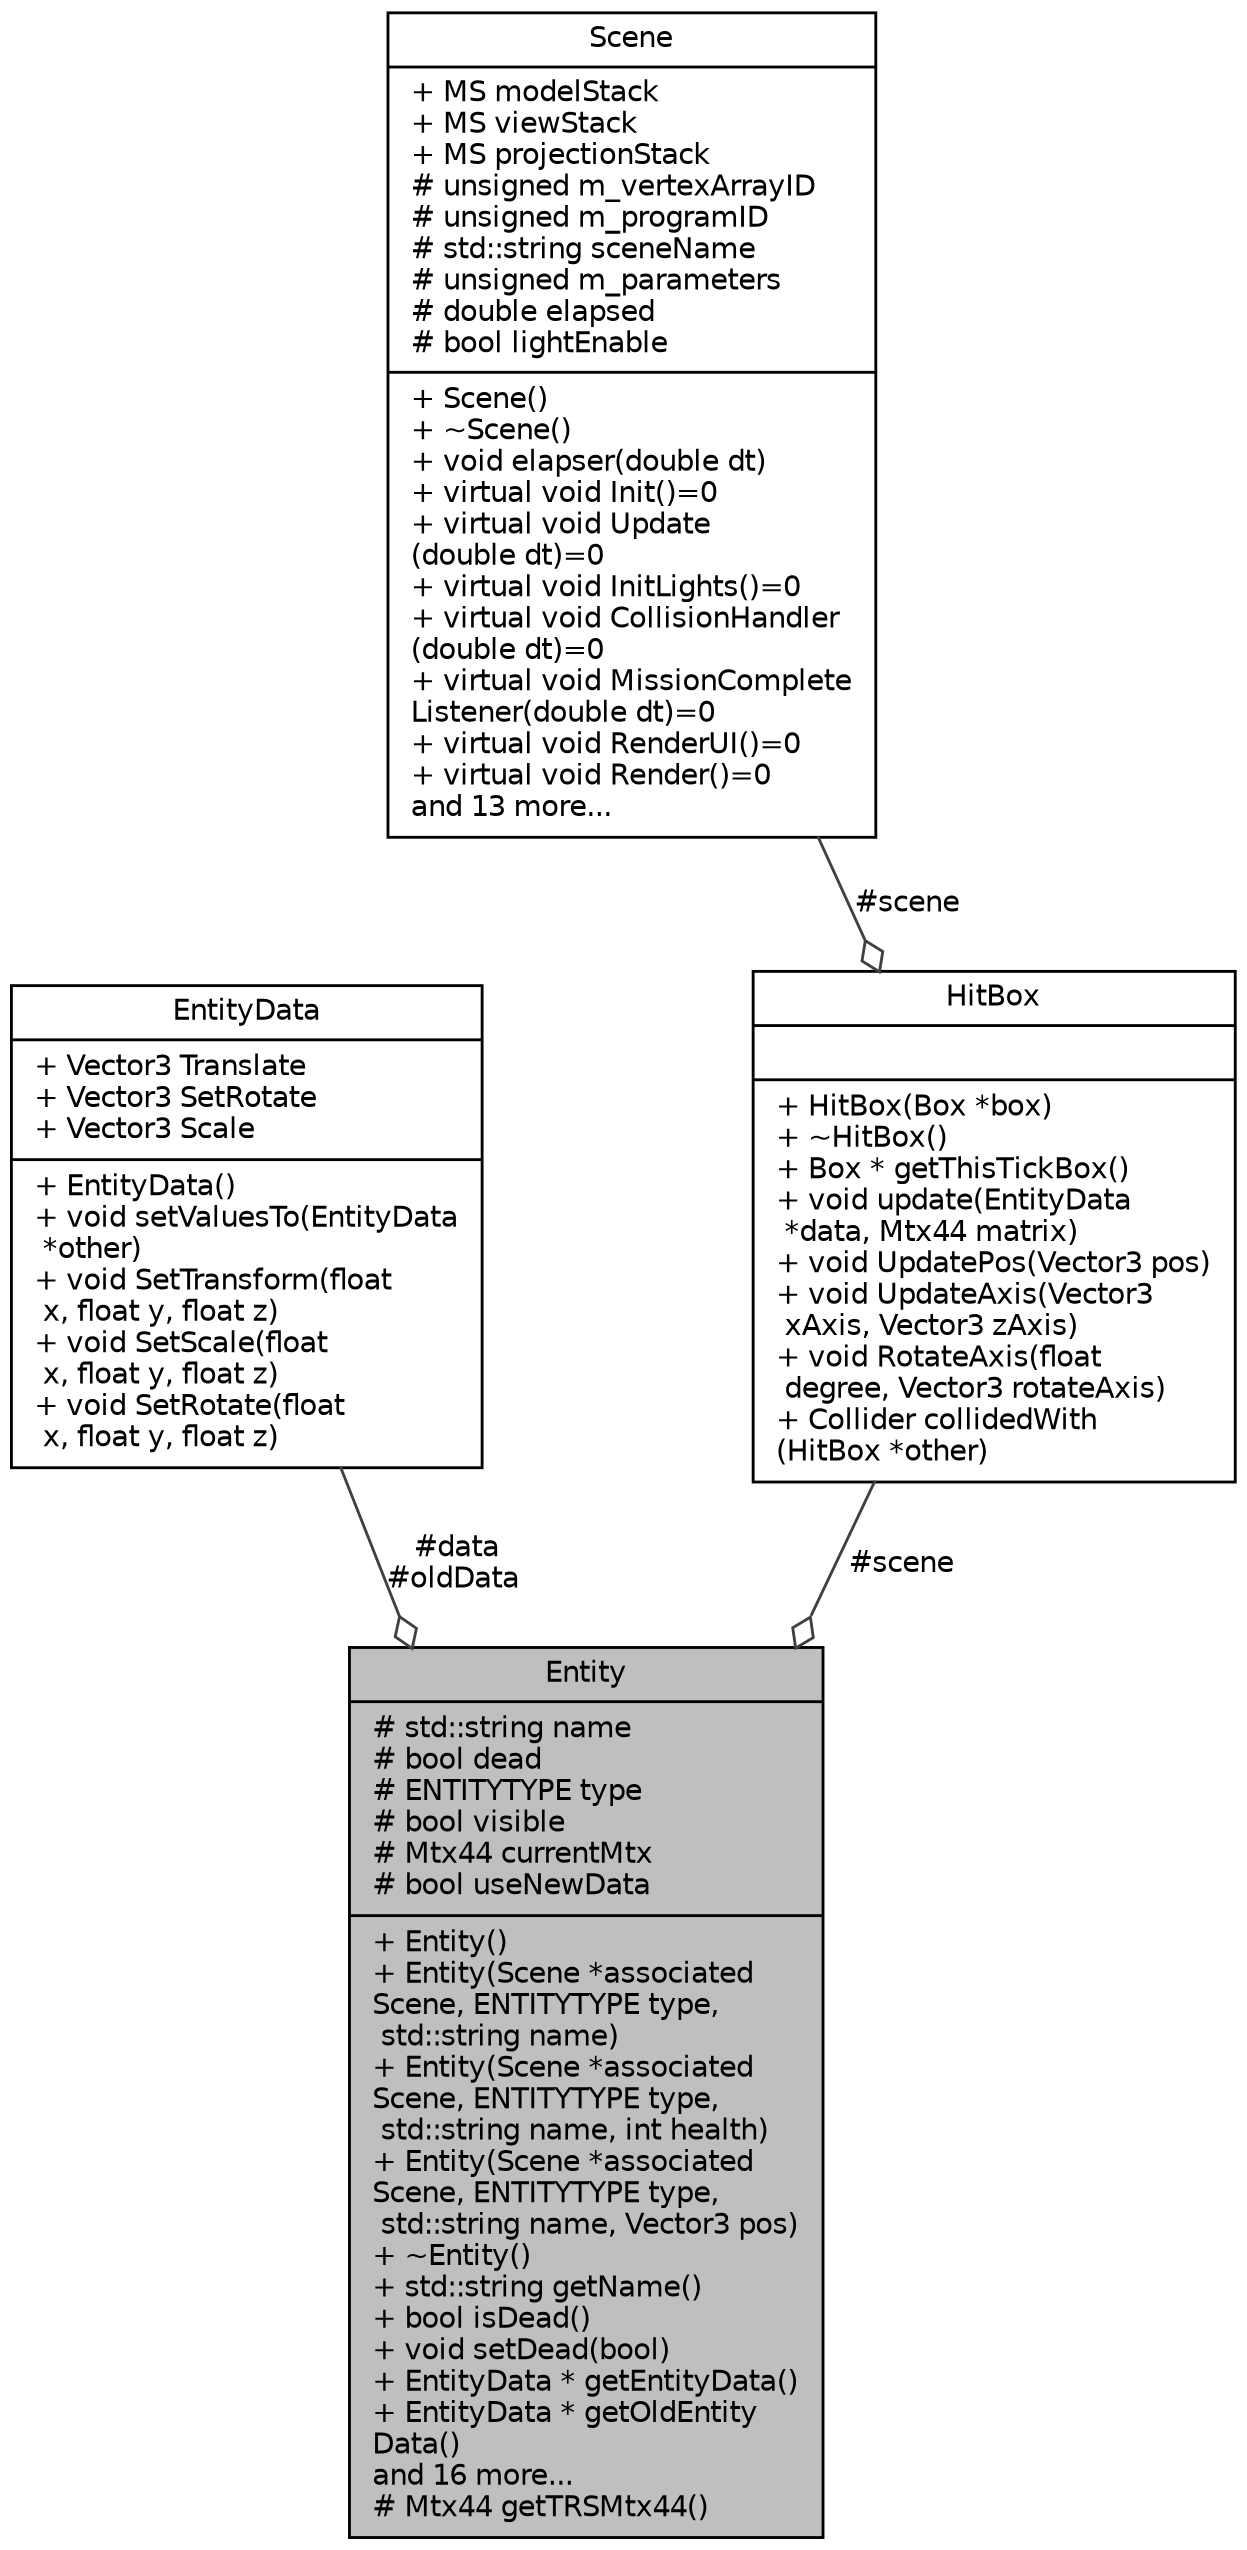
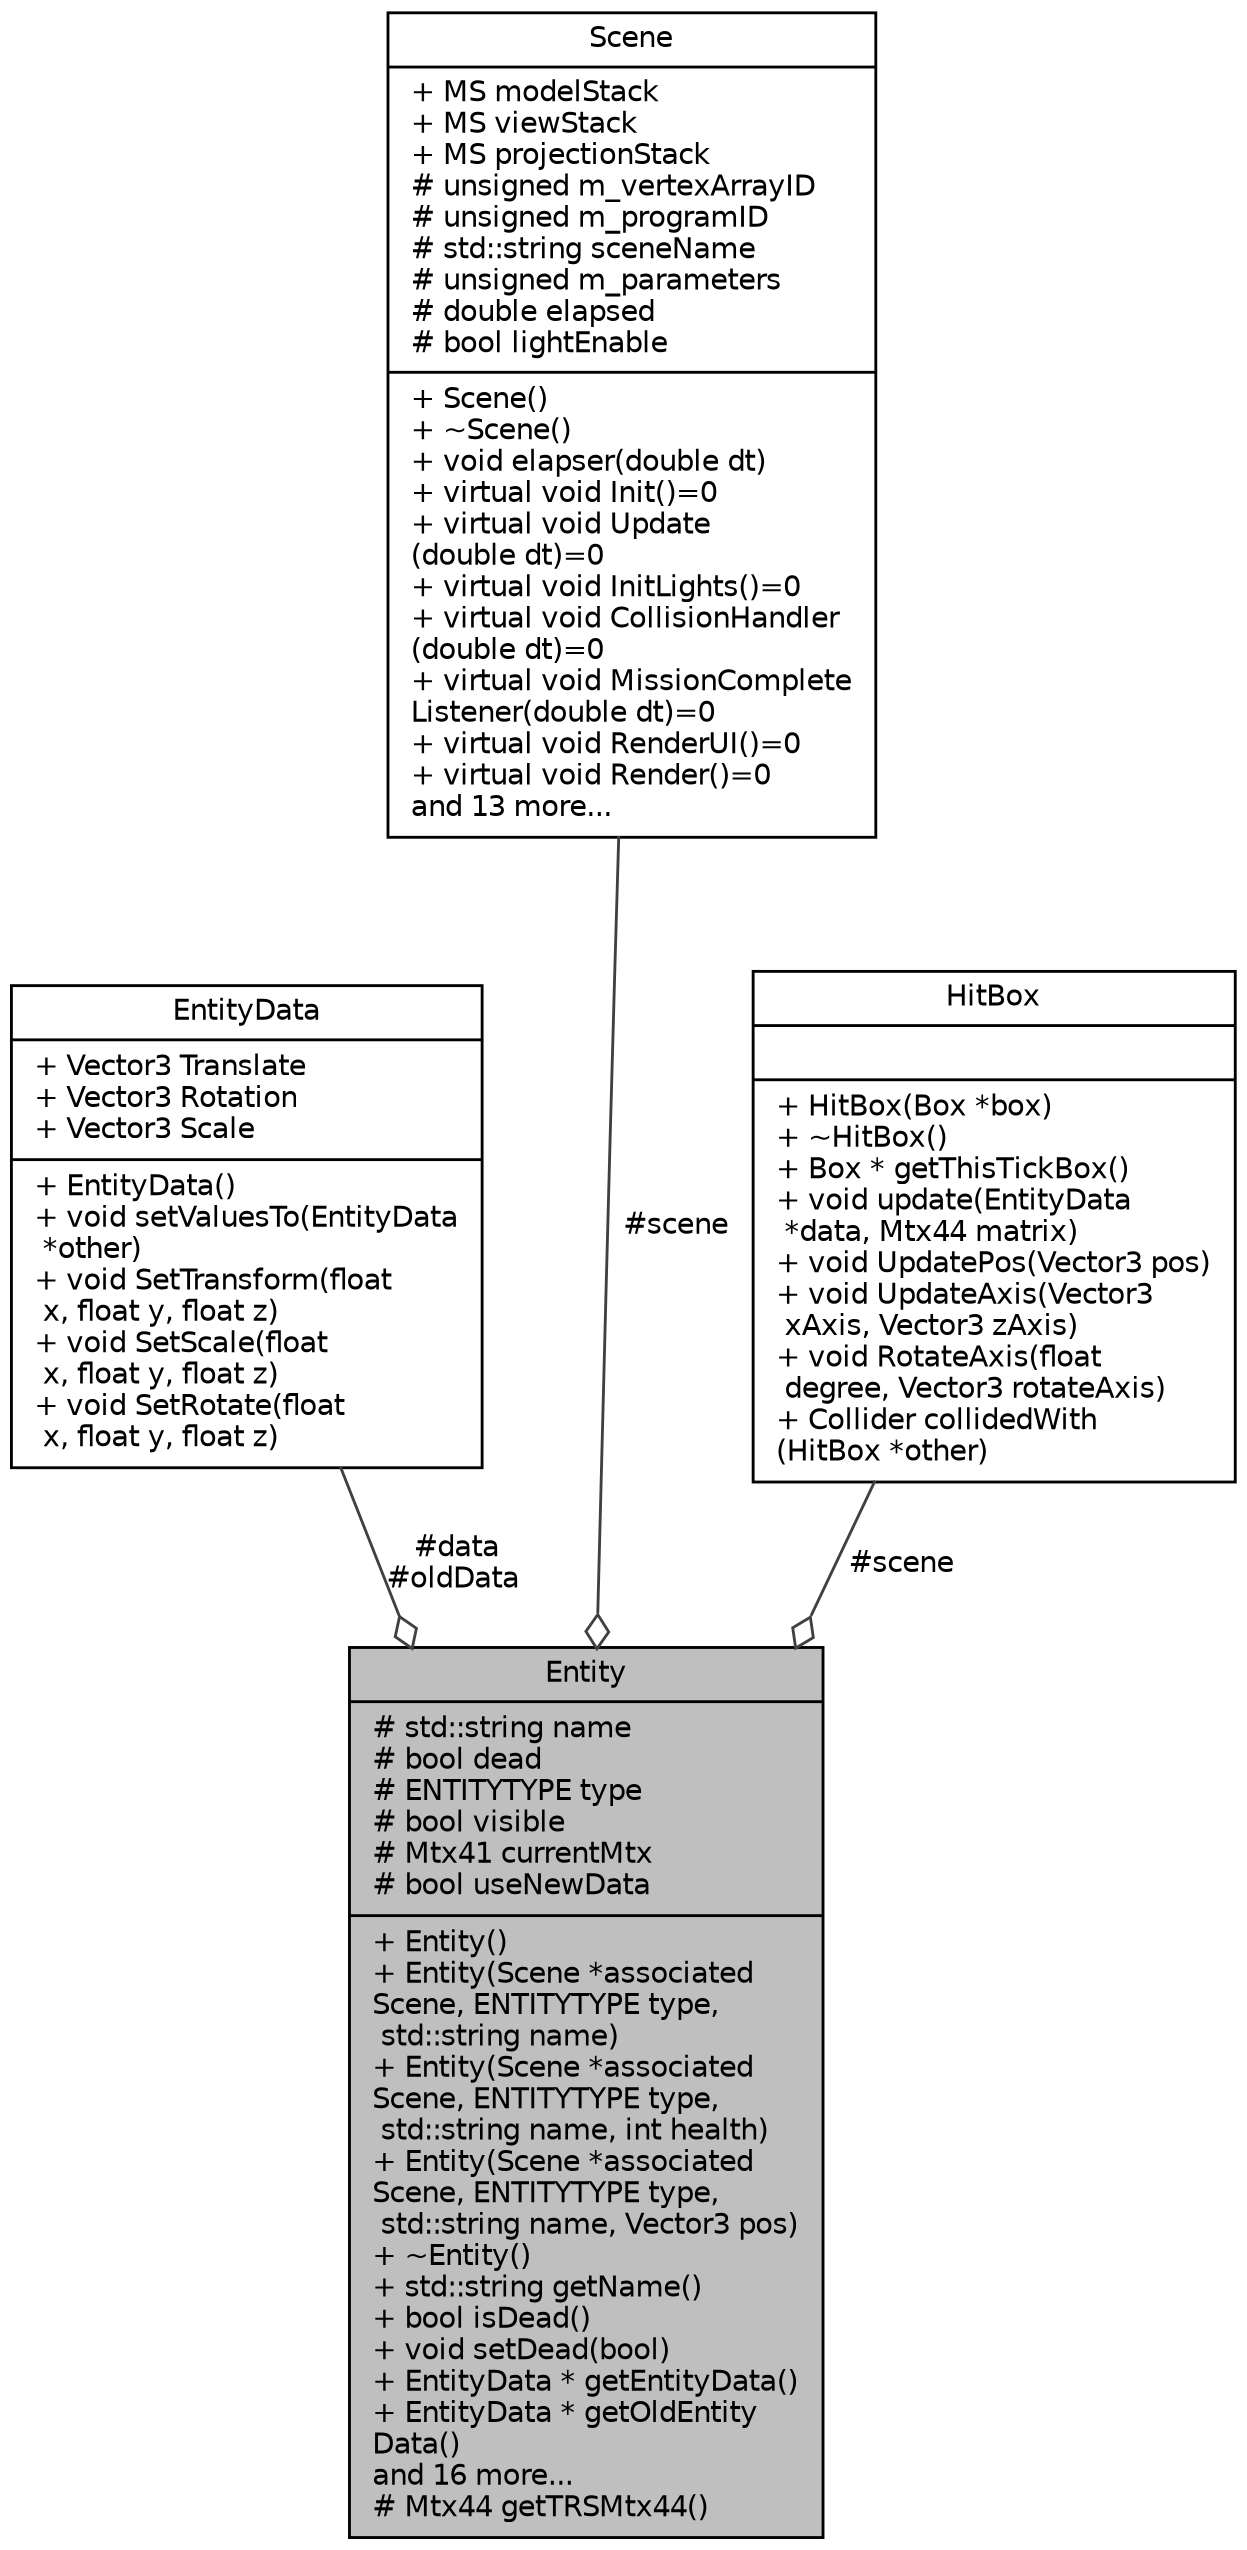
edge "Scene" -> "HitBox": now "Scene" -> "Entity"
node "EntityData": text "+ Vector3 SetRotate" -> "+ Vector3 Rotation"
node "Entity": text "# Mtx44 currentMtx" -> "# Mtx41 currentMtx"
